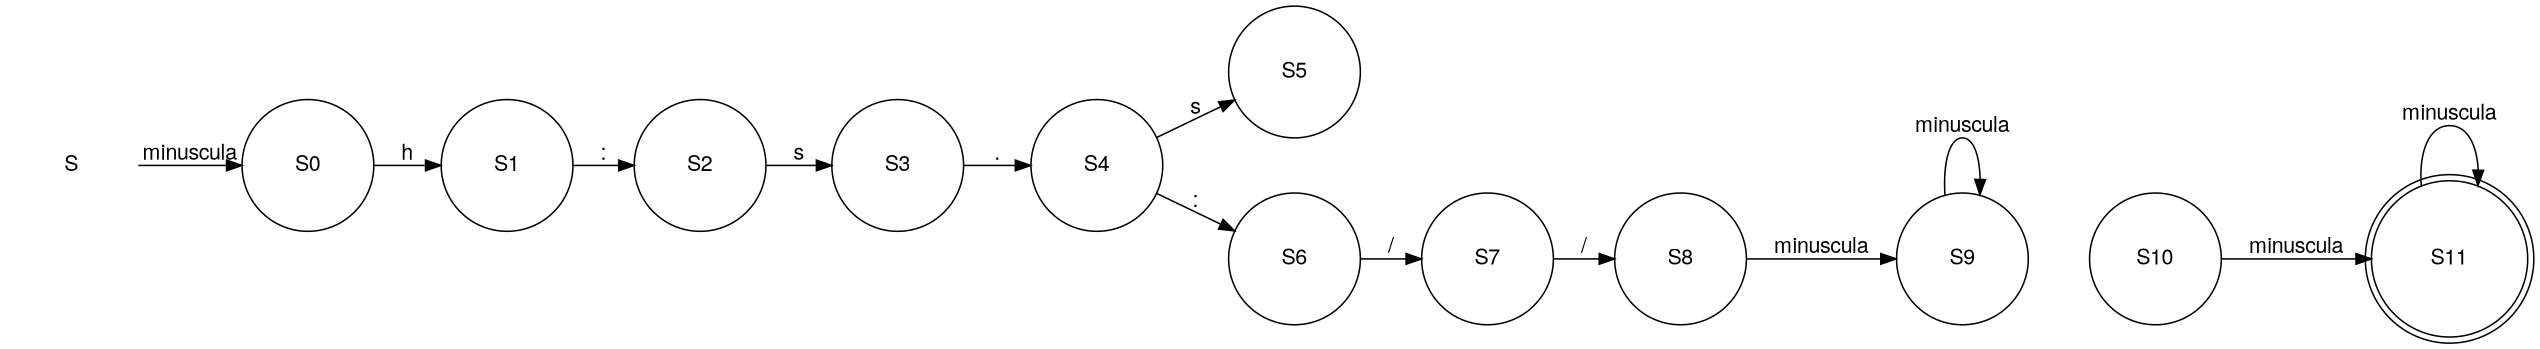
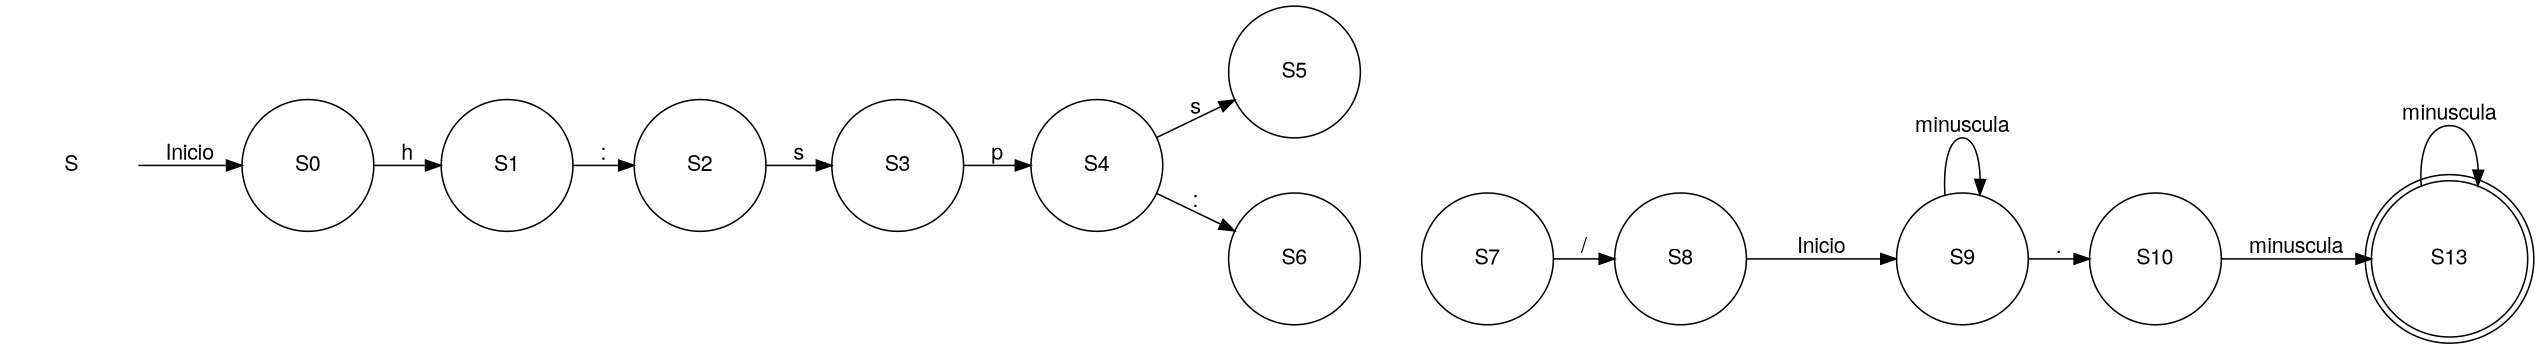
edge "S" -> "S0": label "minuscula" -> "Inicio"
edge "S3" -> "S4": label "." -> "p"
edge "S8" -> "S9": label "minuscula" -> "Inicio"
edge "S6" -> "S7": removed, label "/"
edge "S9" -> "S10": added, label "."
node "S11": label "S11" -> "S13"
